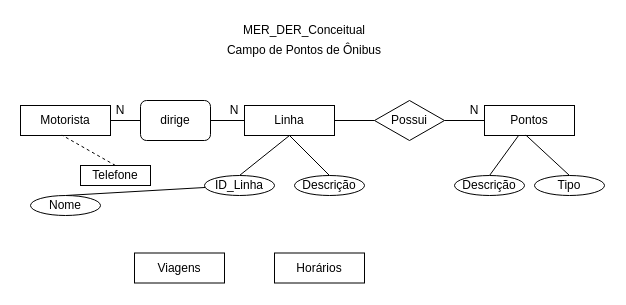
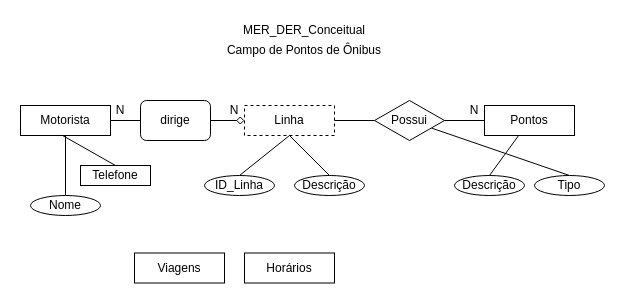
edge "dirige" -- "Linha": arrowhead none -> diamond
node "Linha": style solid -> dashed
edge "Motorista" -- "Telefone": style dashed -> solid
edge "Pontos" -- "Tipo": now "Possui" -- "Tipo"
edge "ID_Linha" -- "Nome": now "Motorista" -- "Nome"
node "Horários": moved (320, 268) -> (290, 268)
